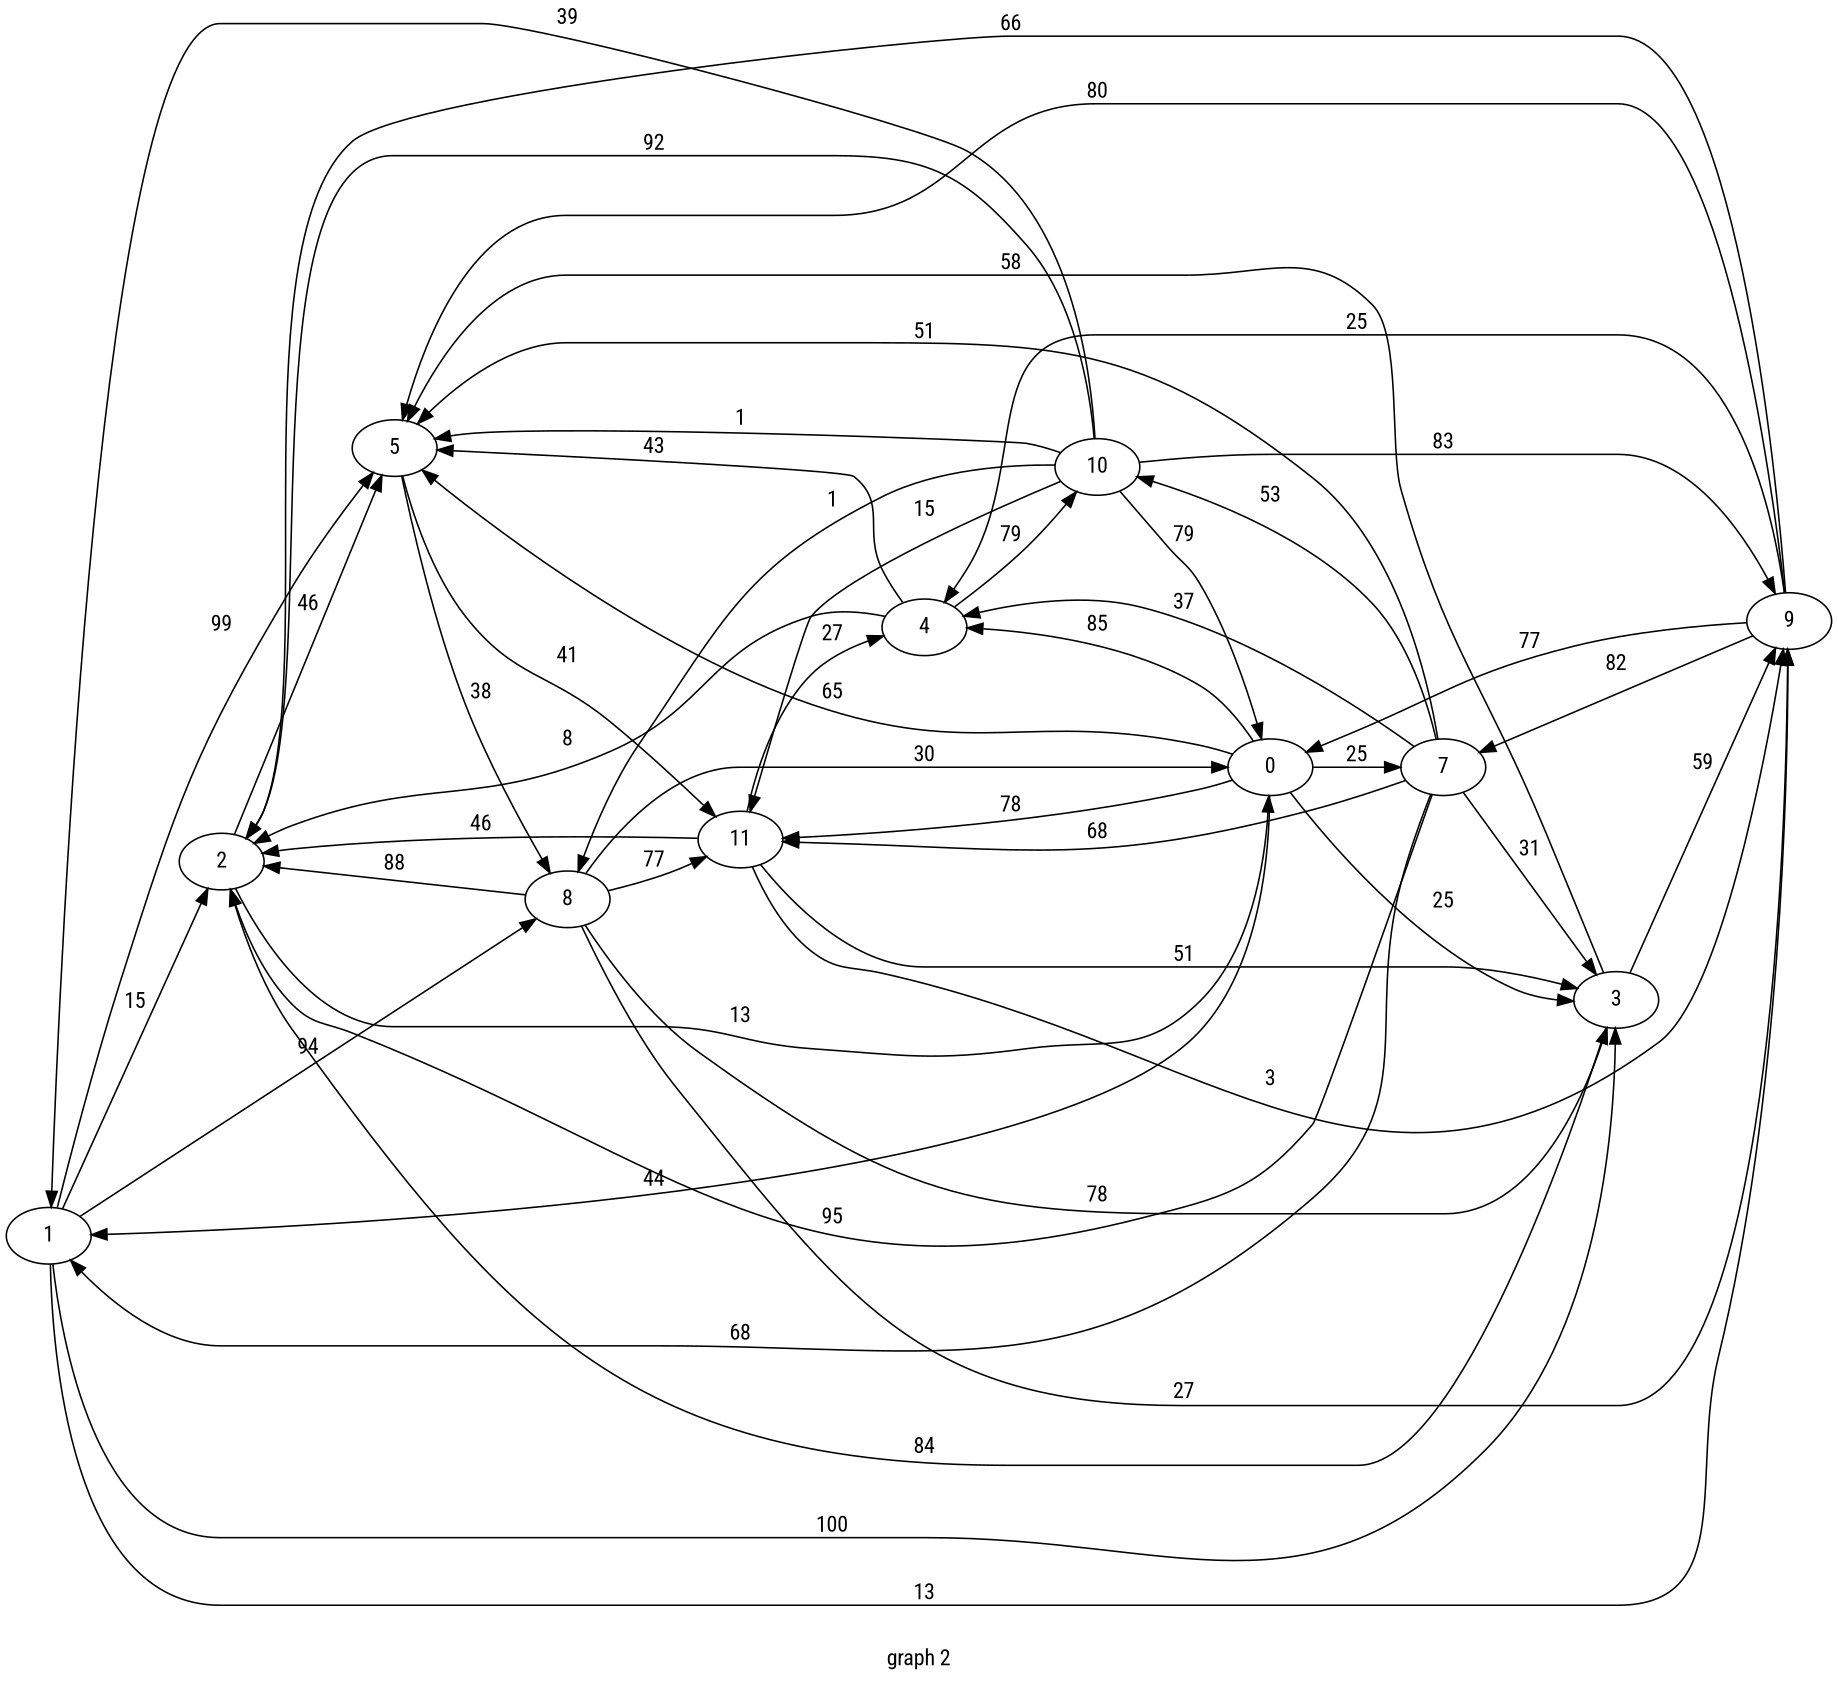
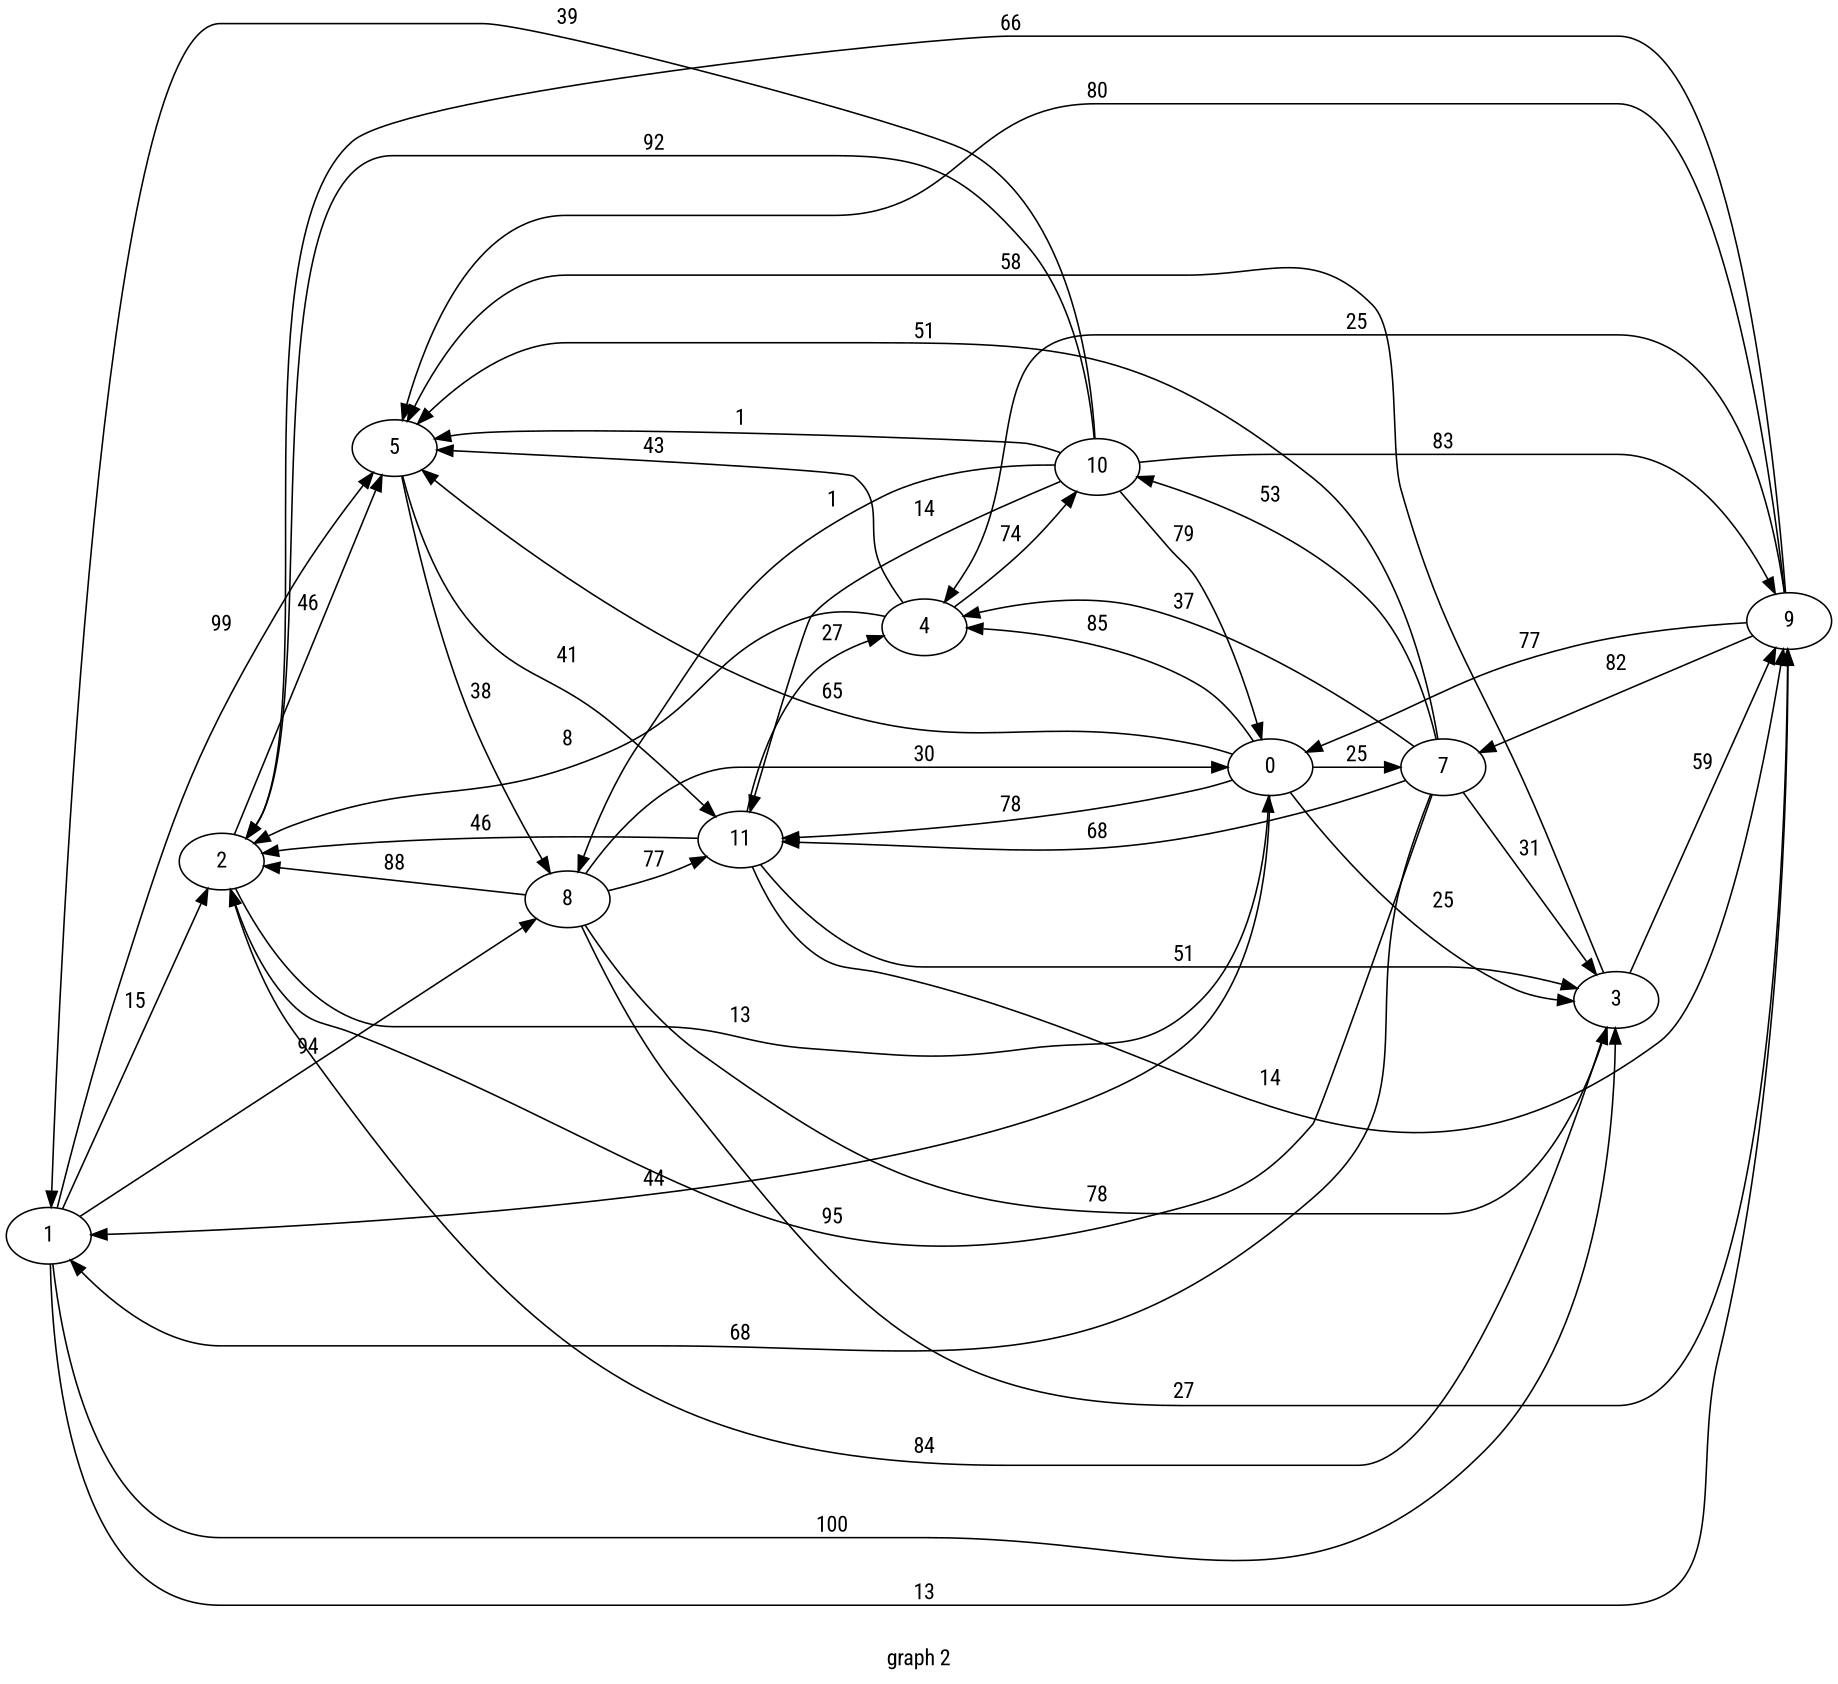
edge "10" -> "11": label " 15 " -> " 14 "
edge "4" -> "10": label " 79 " -> " 74 "
edge "11" -> "9": label " 3 " -> " 14 "
